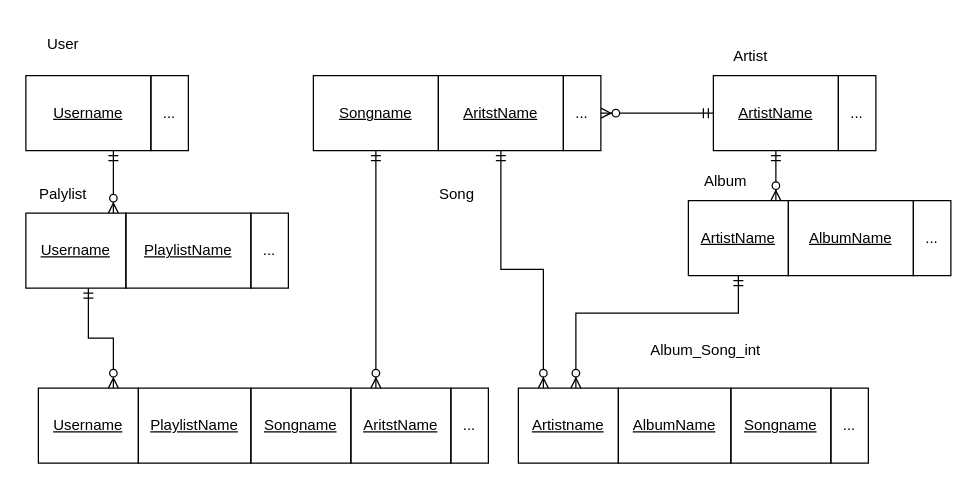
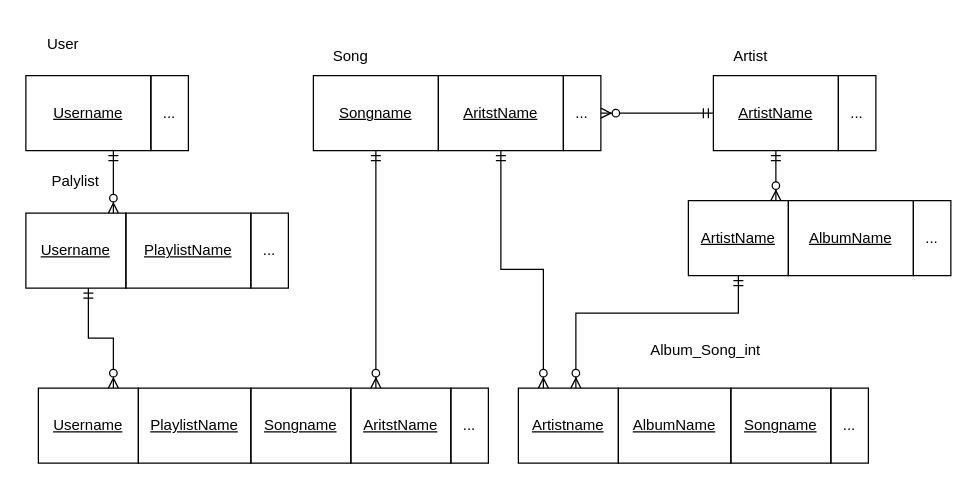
node "Album": removed
node "Palylist": moved (63, 194) -> (76, 182)
node "Song": moved (457, 194) -> (351, 57)
